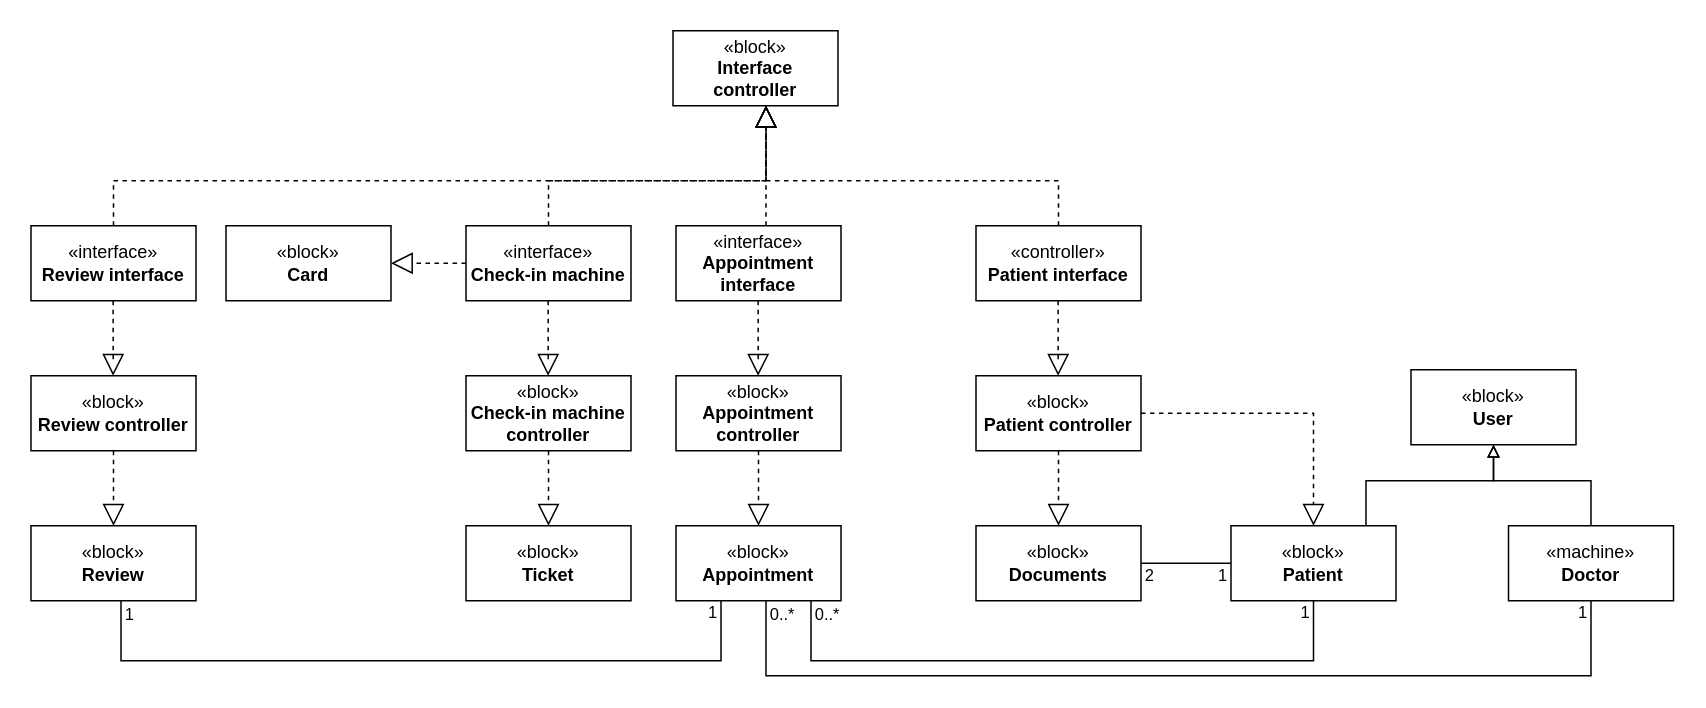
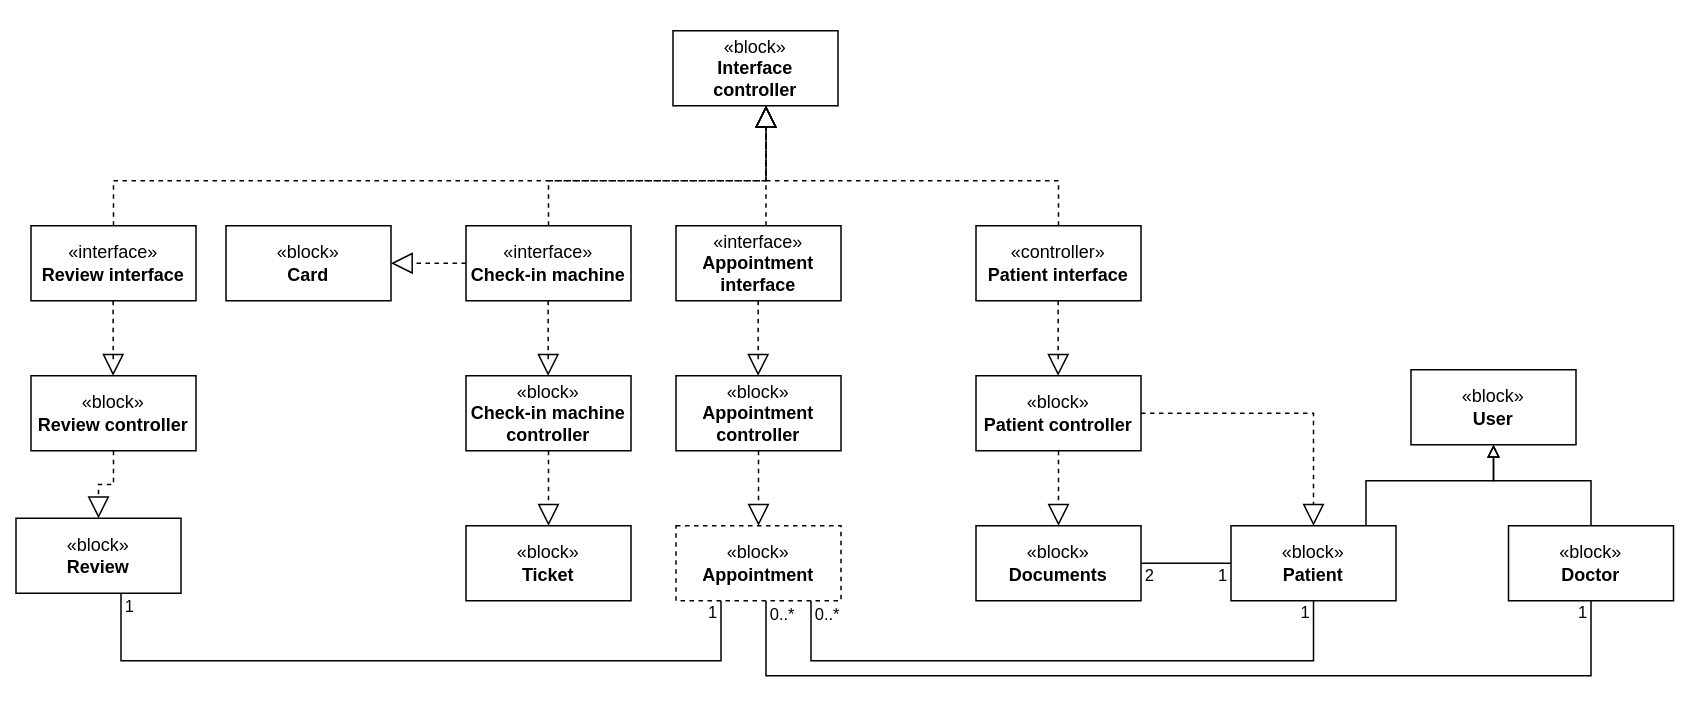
node "«block» Review": moved (113, 563) -> (98, 556)
node "«block» Appointment": style solid -> dashed
node "«machine» Doctor": label "«machine» Doctor" -> "«block» Doctor"
